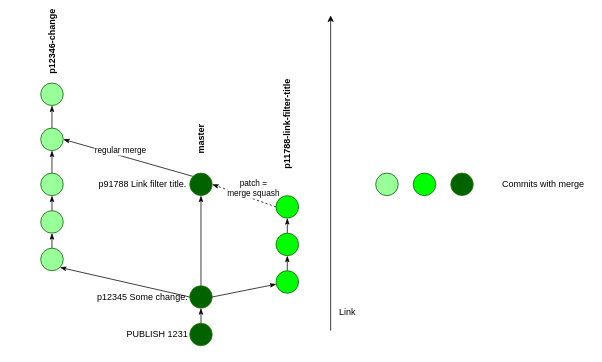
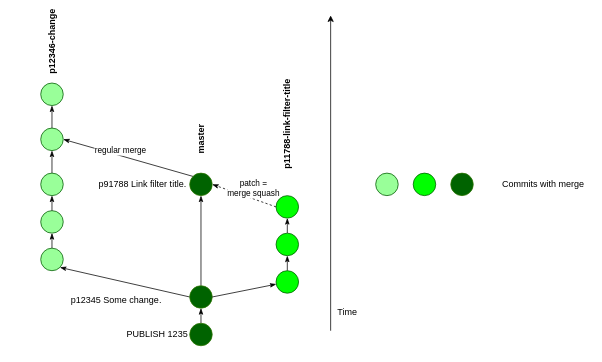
node "p12345 Some change.": moved (137, 297) -> (111, 300)
node "Link": label "Link" -> "Time"
node "PUBLISH 1231": label "PUBLISH 1231" -> "PUBLISH 1235"
